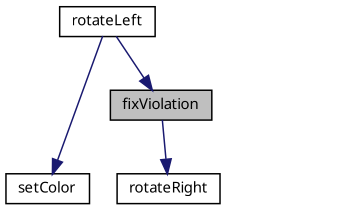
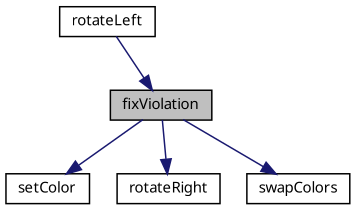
edge "rotateLeft" -> "setColor": now "fixViolation" -> "setColor"
node "swapColors": added
